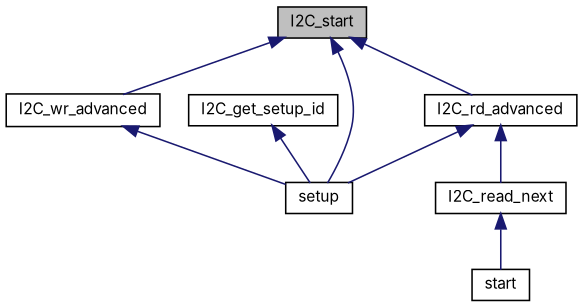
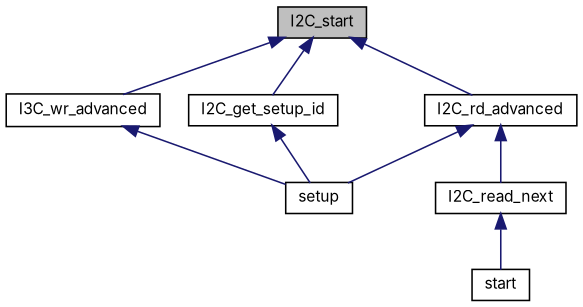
node "I2C_wr_advanced": label "I2C_wr_advanced" -> "I3C_wr_advanced"
edge "setup" -> "I2C_start": now "I2C_get_setup_id" -> "I2C_start"
